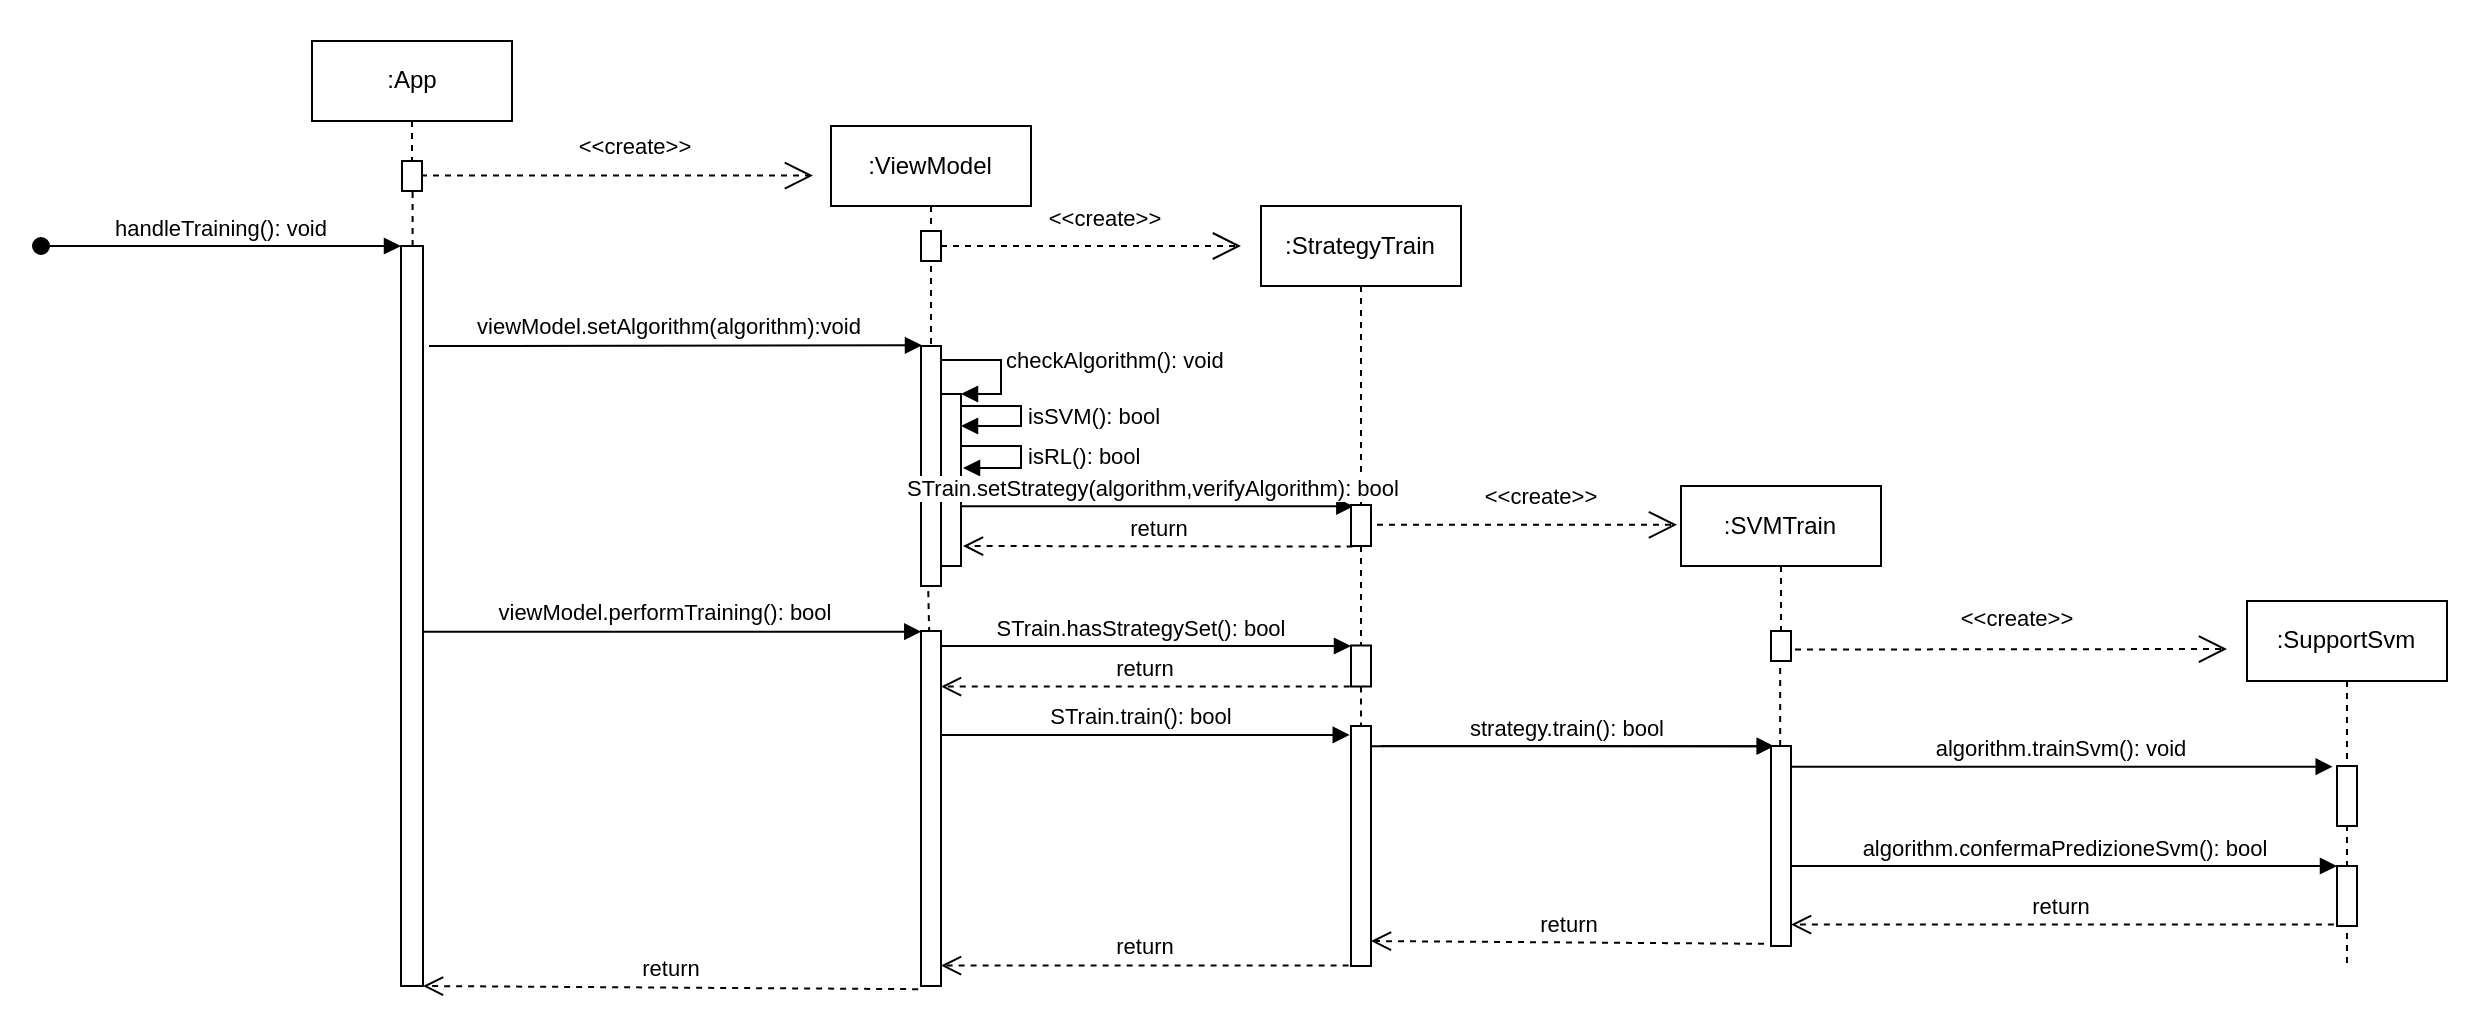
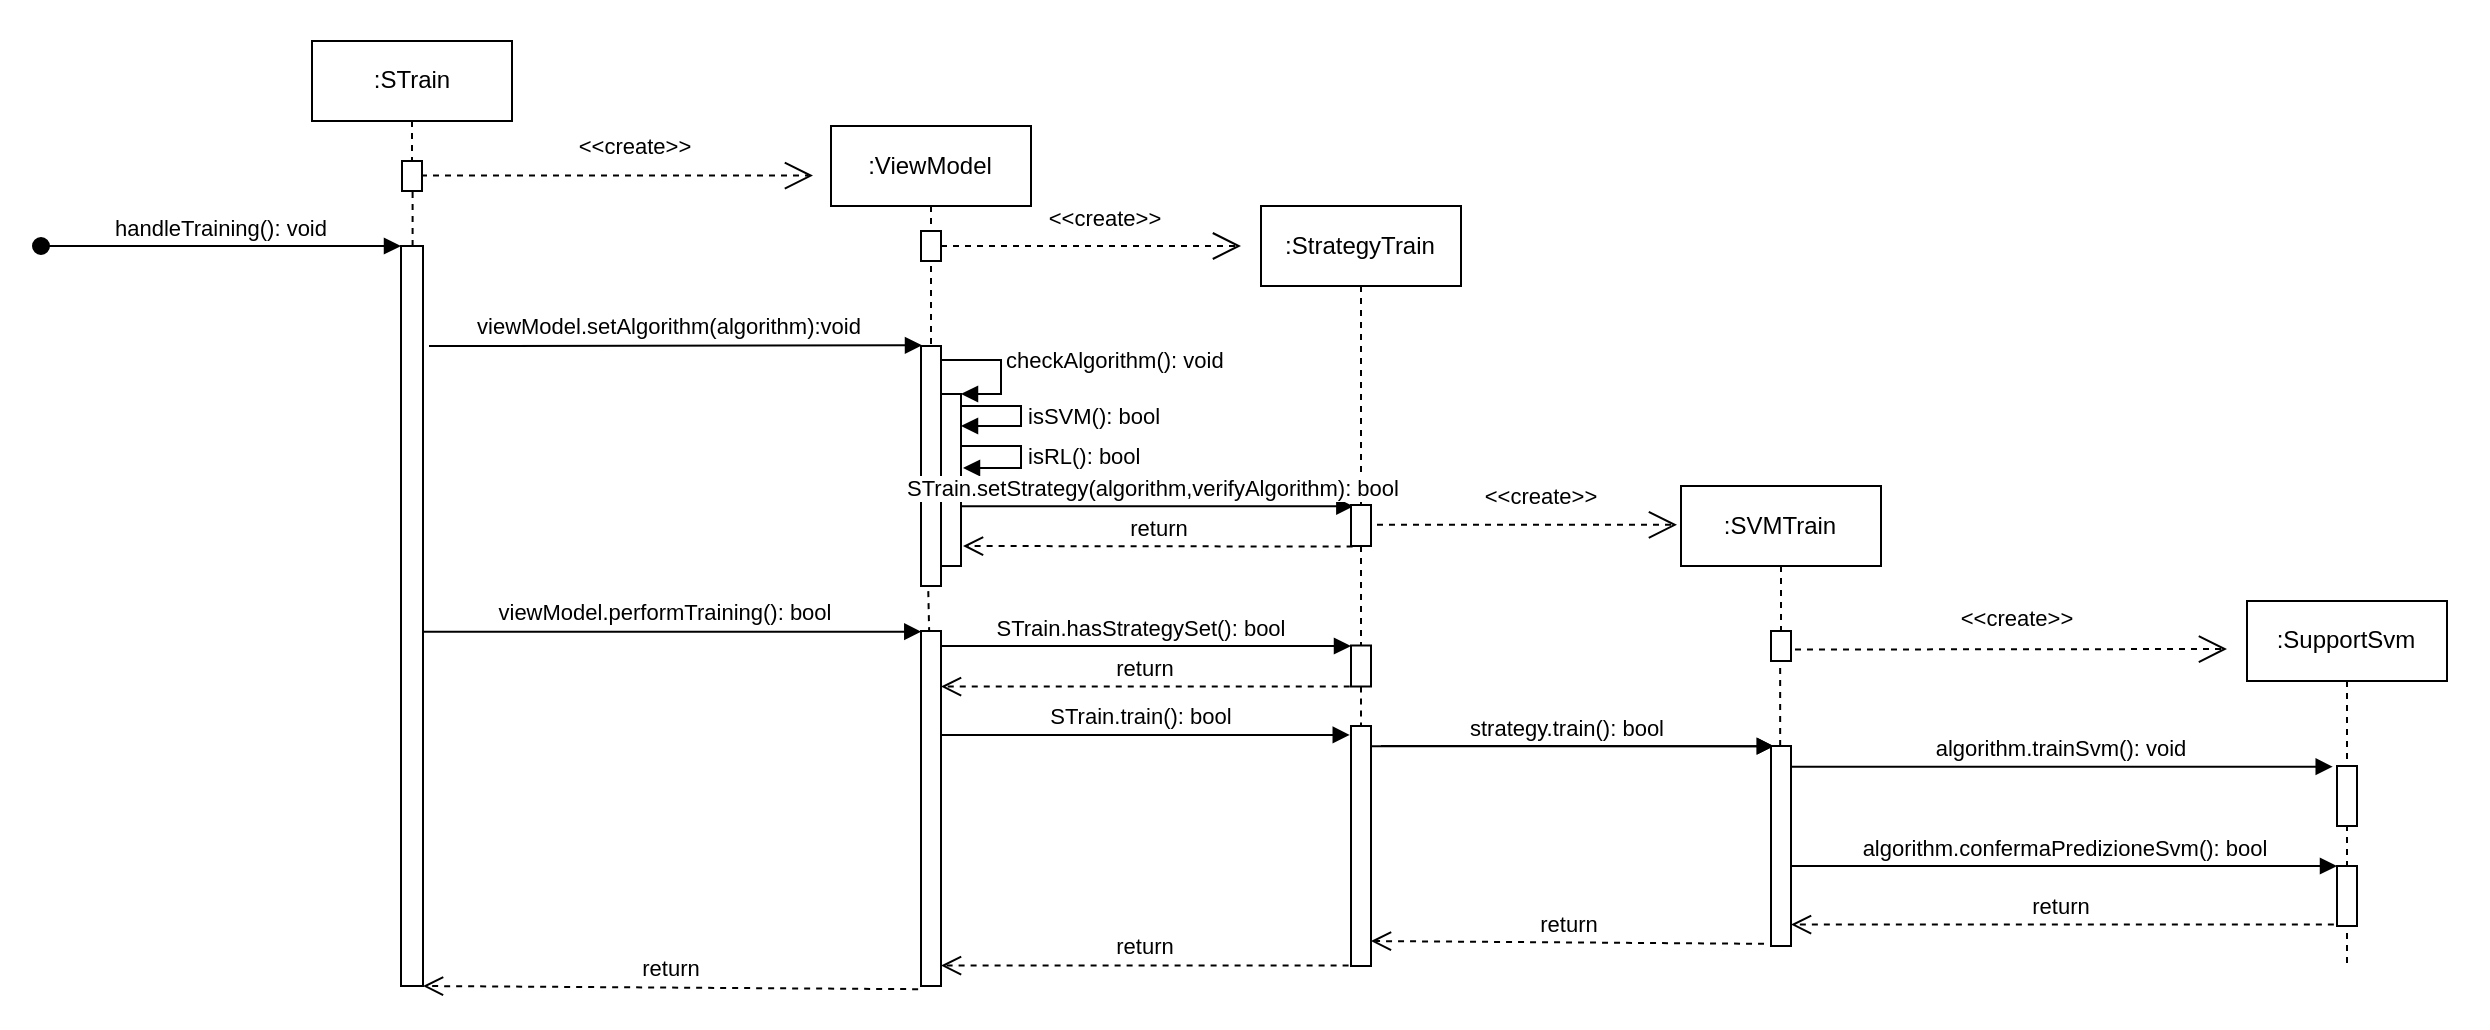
node ":App": label ":App" -> ":STrain"
